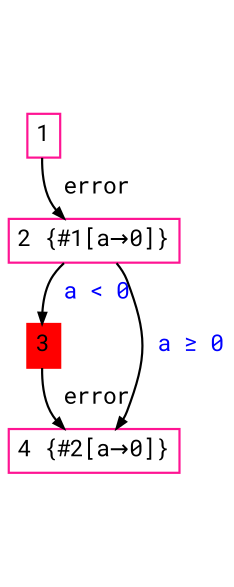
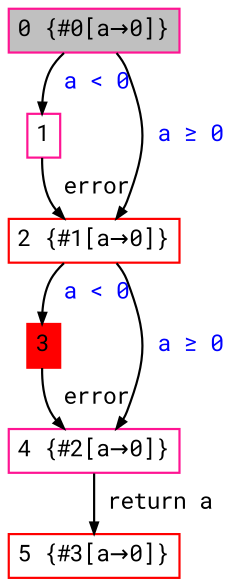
node "0 {#0[a→0]}": added
node "2 {#1[a→0]}": color deeppink -> red
node "5 {#3[a→0]}": added
